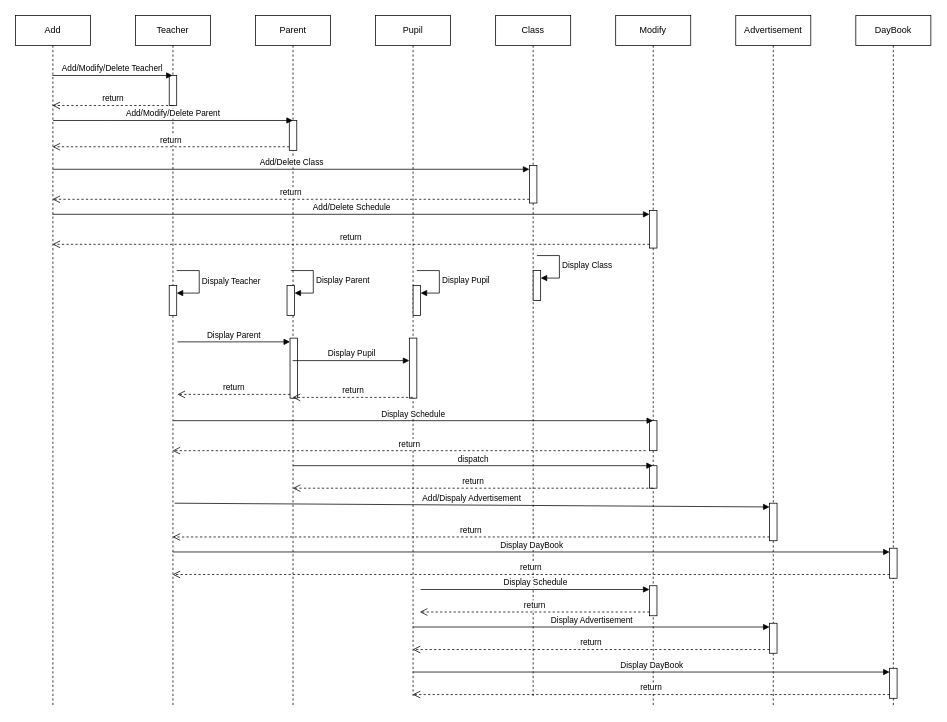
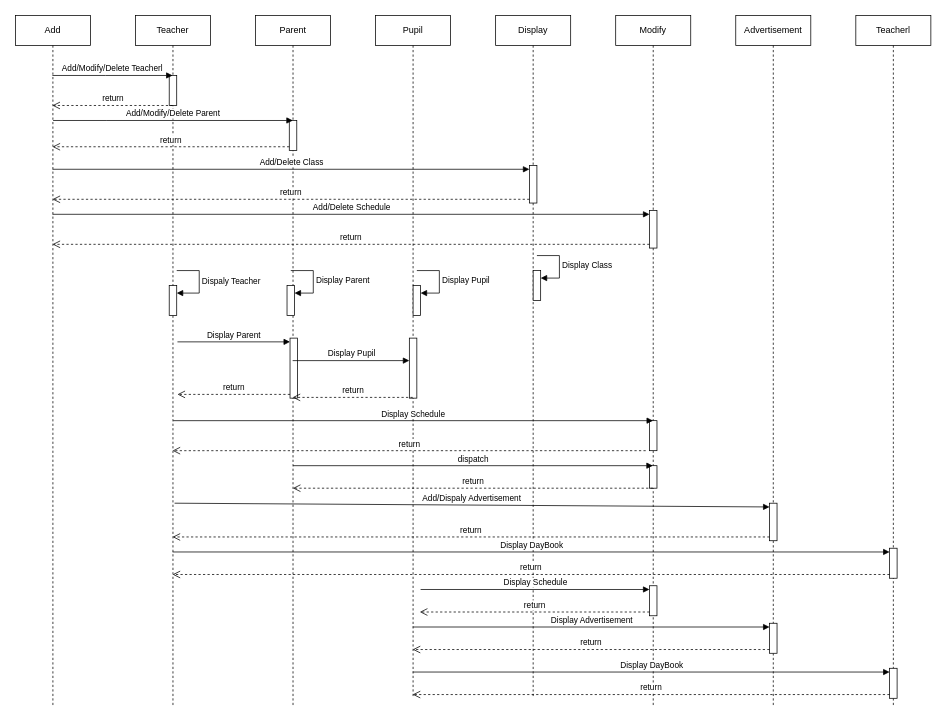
node "Class": label "Class" -> "Display"
node "DayBook": label "DayBook" -> "Teacherl"
